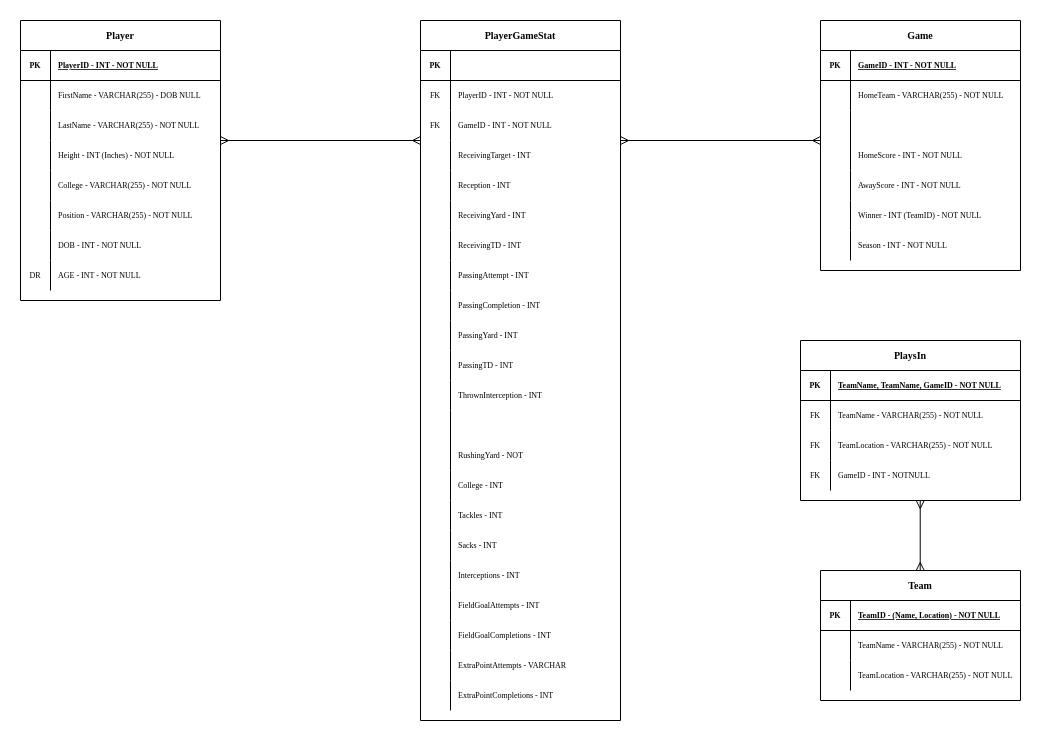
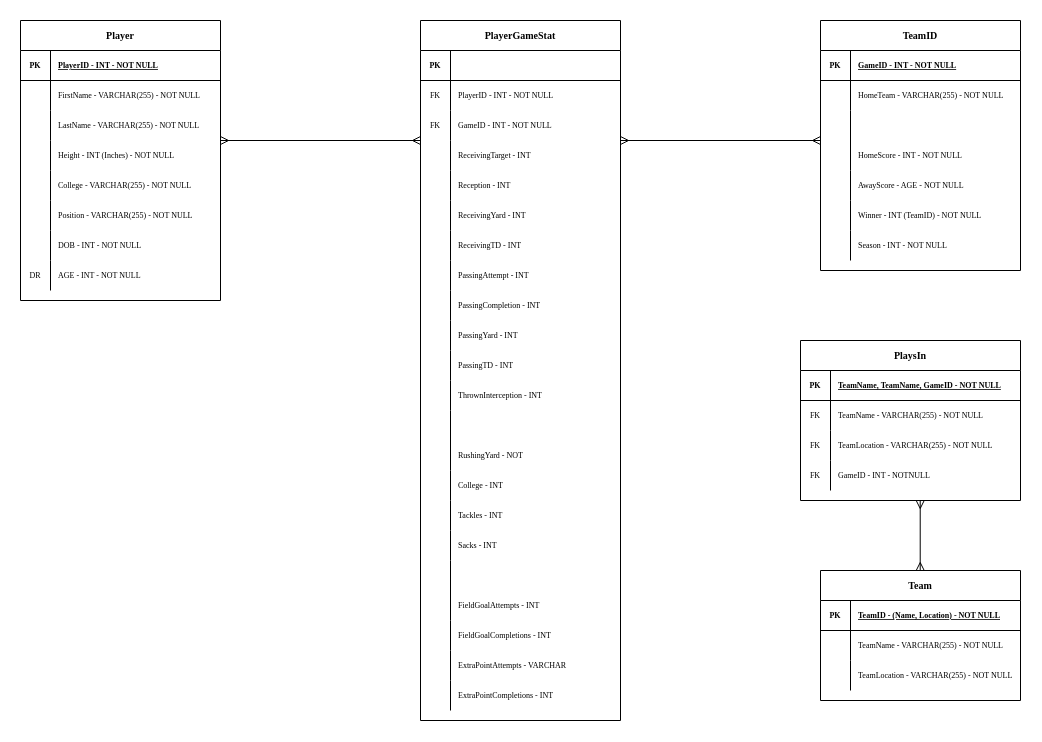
node "Game": label "Game" -> "TeamID"
node "FirstName - VARCHAR(255) - DOB NULL": label "FirstName - VARCHAR(255) - DOB NULL" -> "FirstName - VARCHAR(255) - NOT NULL"
node "AwayScore - INT - NOT NULL": label "AwayScore - INT - NOT NULL" -> "AwayScore - AGE - NOT NULL"
node "Interceptions - INT": removed
